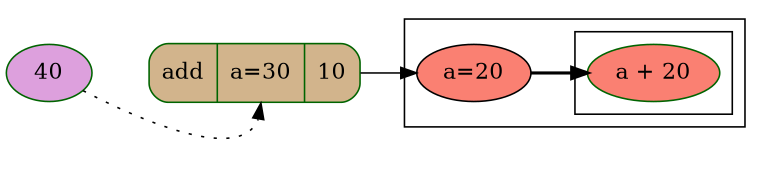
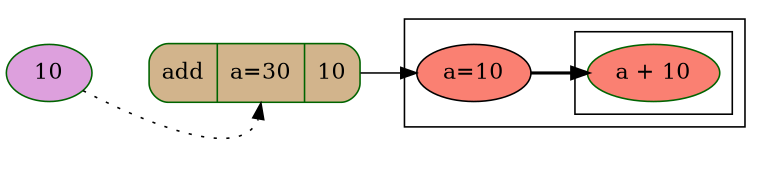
node "40": label "40" -> "10"
node "a=20": label "a=20" -> "a=10"
node "a + 20": label "a + 20" -> "a + 10"
